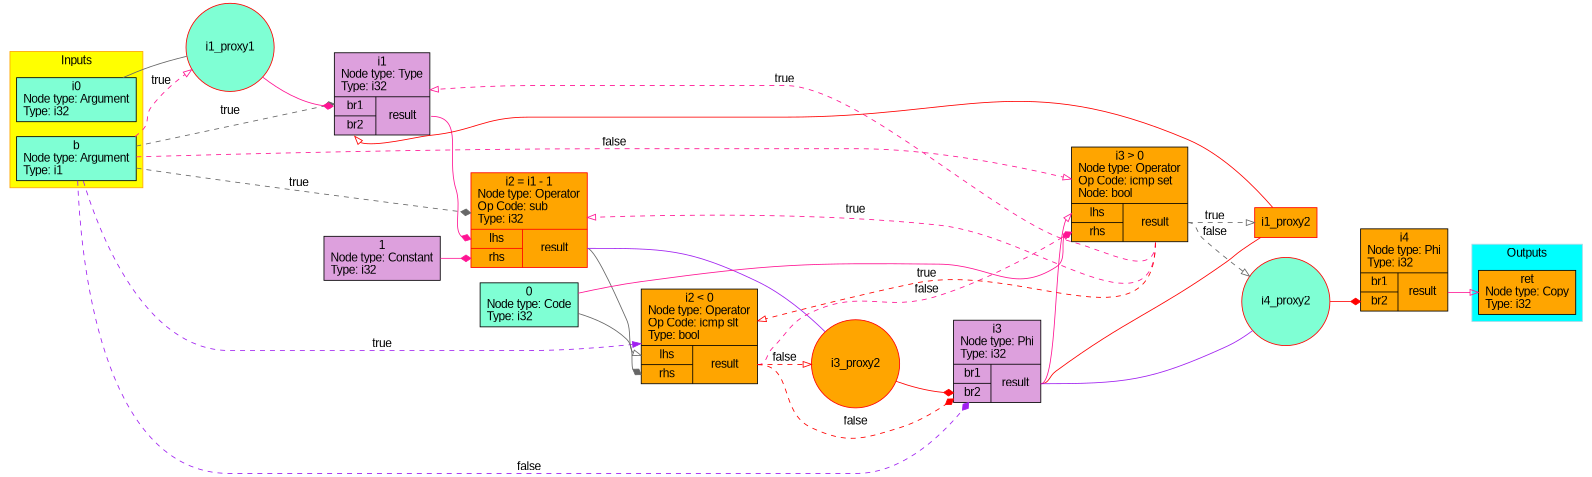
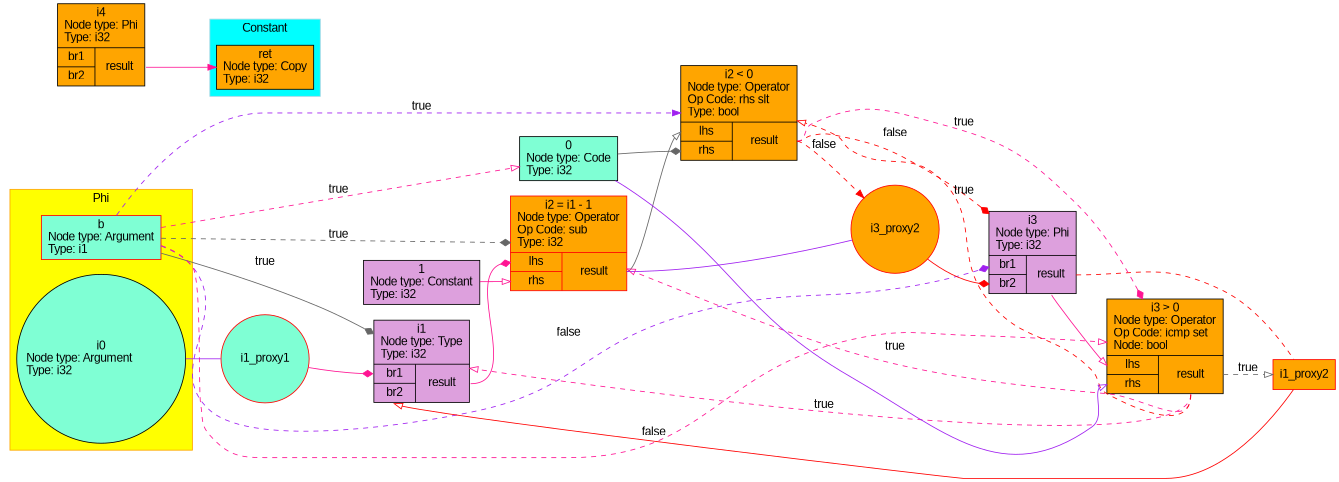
cluster "Inputs": label "Inputs" -> "Phi"
edge "i1_proxy1" -- "i0 Node type: Argument Type: i32": color gray40 -> purple
node "i0 Node type: Argument Type: i32": shape box -> circle
edge "b Node type: Argument Type: i1" -> "i1_proxy1": now "b Node type: Argument Type: i1" -> "0 Node type: Code Type: i32"
edge "b Node type: Argument Type: i1" -> "i1": style dashed -> solid
node "b Node type: Argument Type: i1": color black -> red
cluster "Outputs": label "Outputs" -> "Constant"
edge "1 Node type: Constant Type: i32" -> "i2 = i1 - 1": arrowhead diamond -> onormal
edge "0 Node type: Code Type: i32" -> "i3 > 0": color deeppink -> purple
edge "i2 < 0" -> "i3 > 0": label "false" -> "true"
edge "i4" -> "ret Node type: Copy Type: i32": arrowhead onormal -> normal
node "i4_proxy2": removed
edge "i1_proxy2" -- "i3": style solid -> dashed
node "i2 < 0": text "Op Code: icmp slt" -> "Op Code: rhs slt"
edge "i2 < 0" -> "i3_proxy2": arrowhead onormal -> normal
